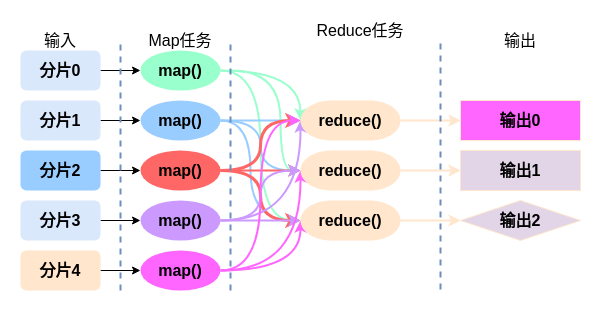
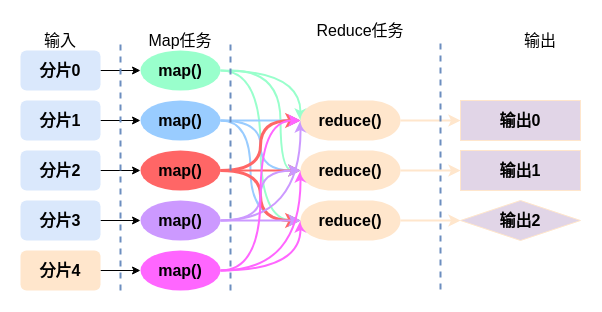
node "输出": moved (521, 41) -> (541, 41)
node "输出0": fillcolor #ff66ff -> #e1d5e7
node "分片2": fillcolor #99ccff -> #dae8fc
